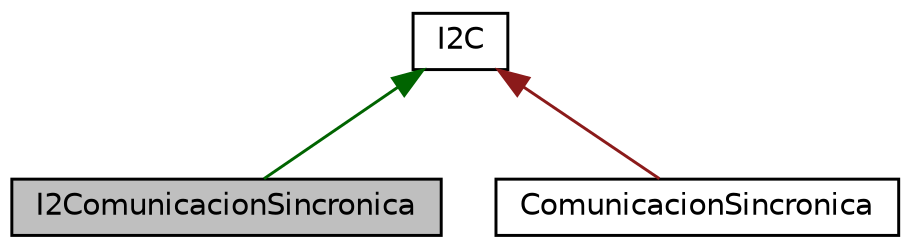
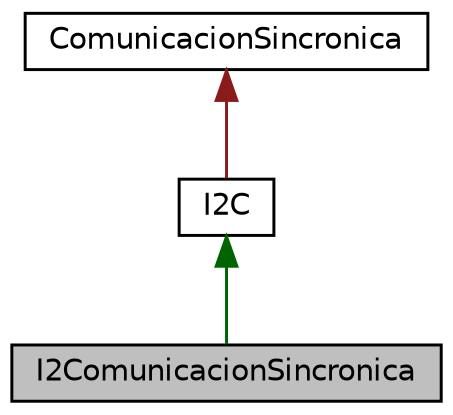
edge "ComunicacionSincronica" -> "I2C": reversed
